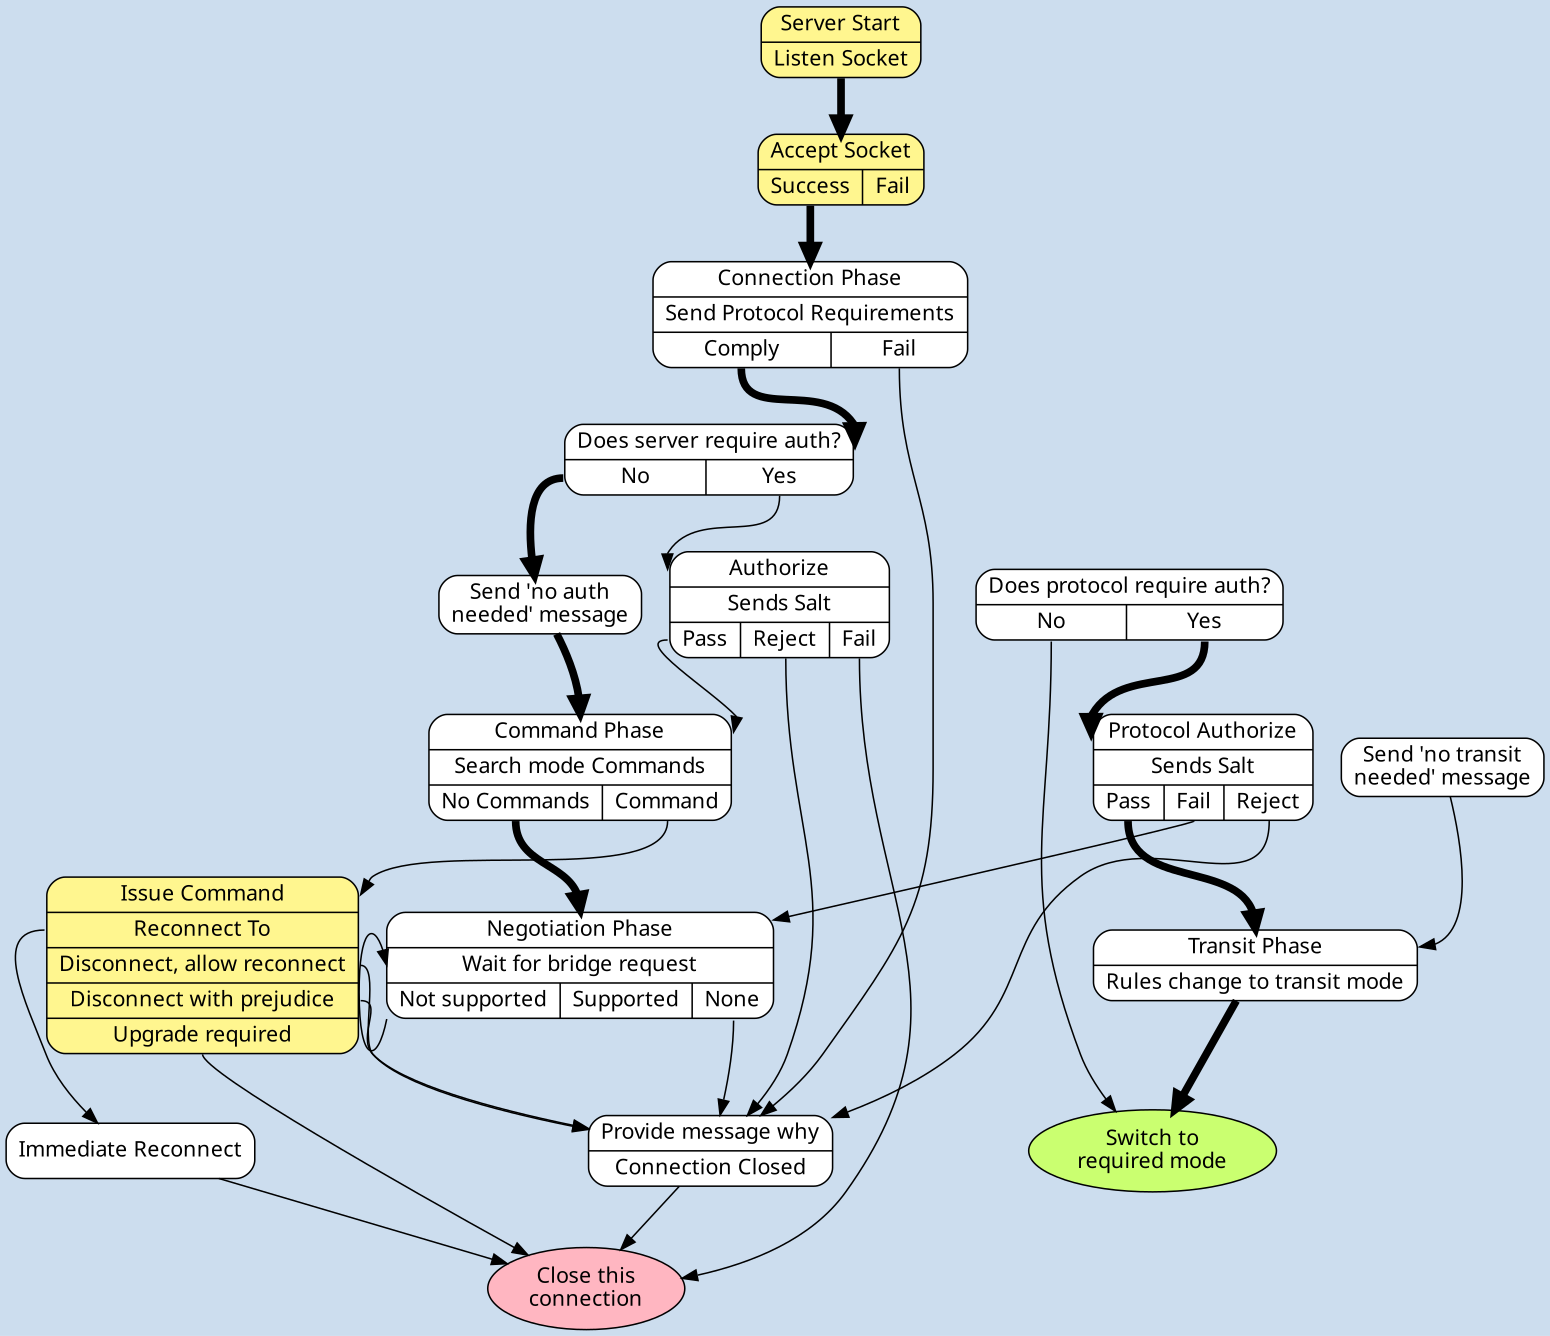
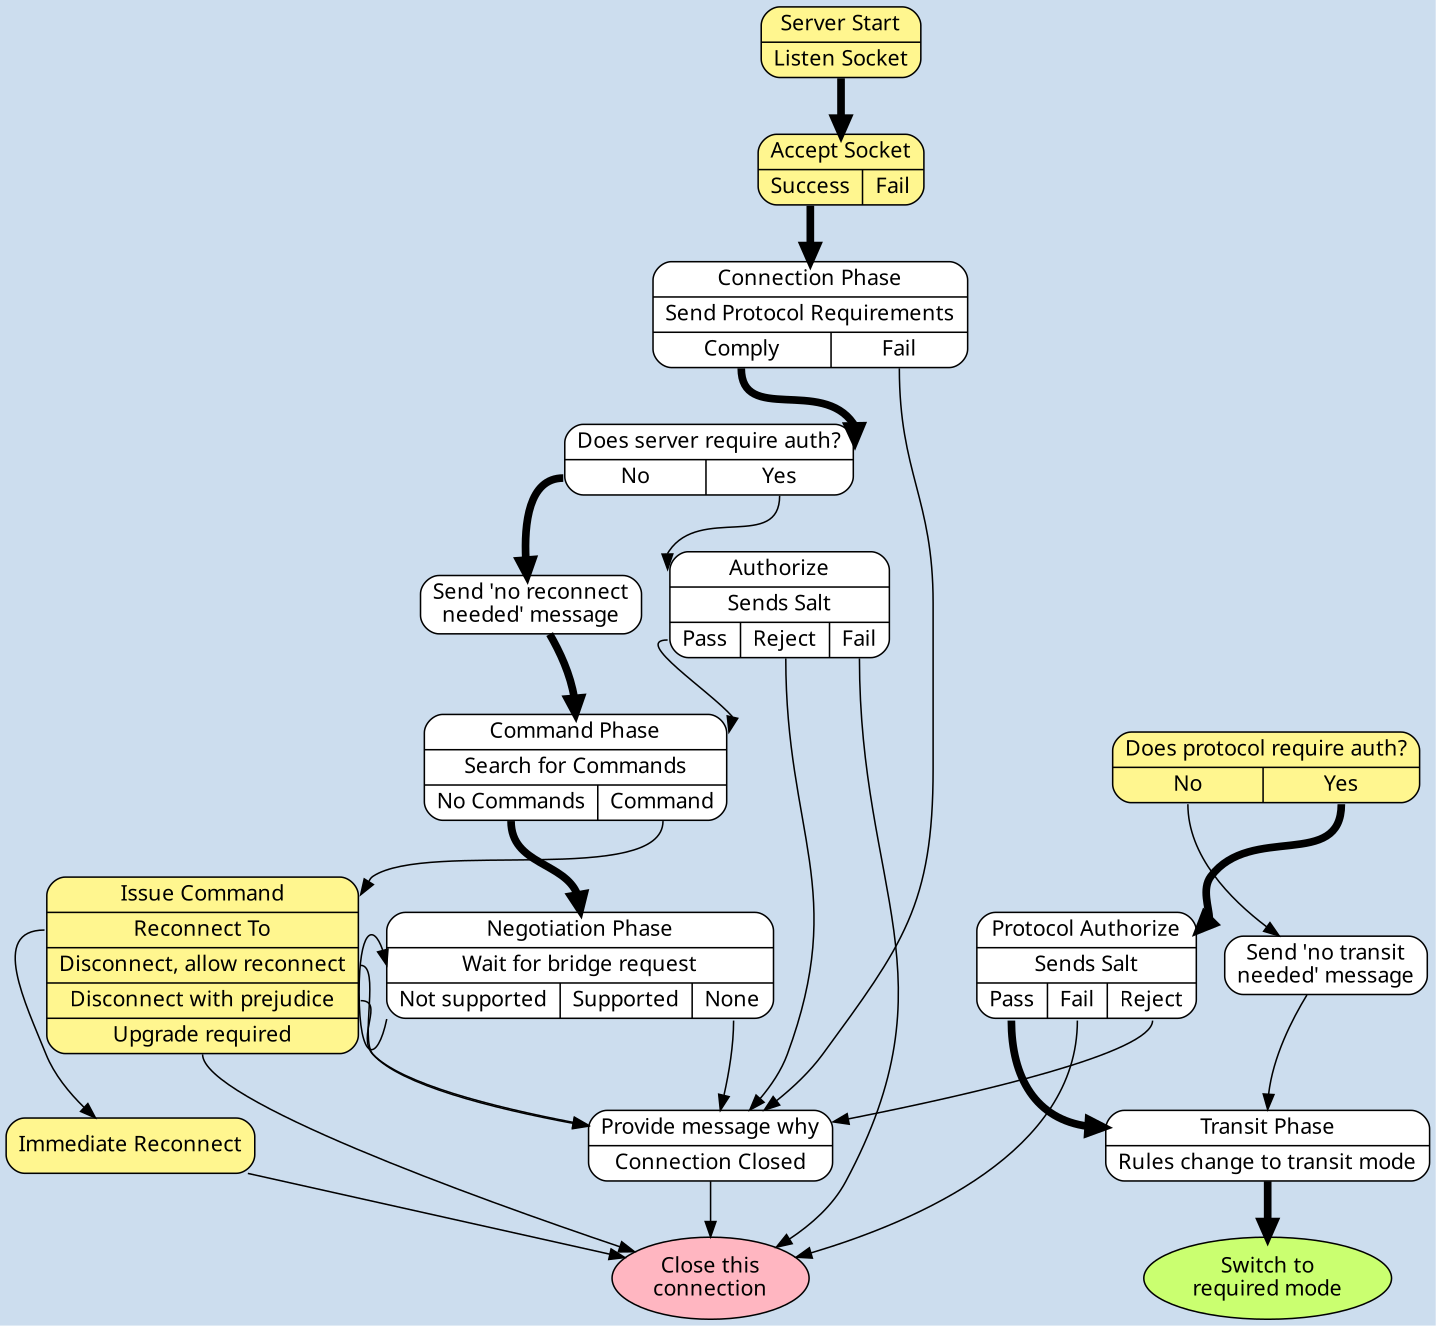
node "Send 'no auth needed' message": label "Send 'no auth needed' message" -> "Send 'no reconnect needed' message"
node "Does protocol require auth?": fillcolor white -> khaki1
node "Command Phase": text "Search mode Commands" -> "Search for Commands"
edge "Protocol Authorize" -> "Negotiation Phase": now "Protocol Authorize" -> "Close this connection"
edge "Does protocol require auth?" -> "Switch to required mode": now "Does protocol require auth?" -> "Send 'no transit needed' message"
node "Immediate Reconnect": fillcolor white -> khaki1
